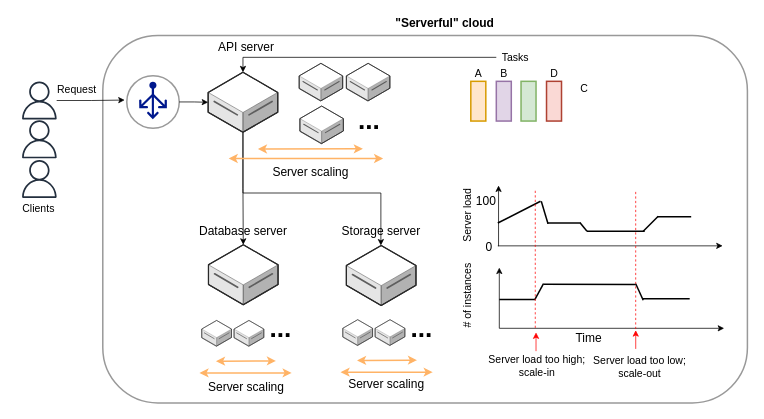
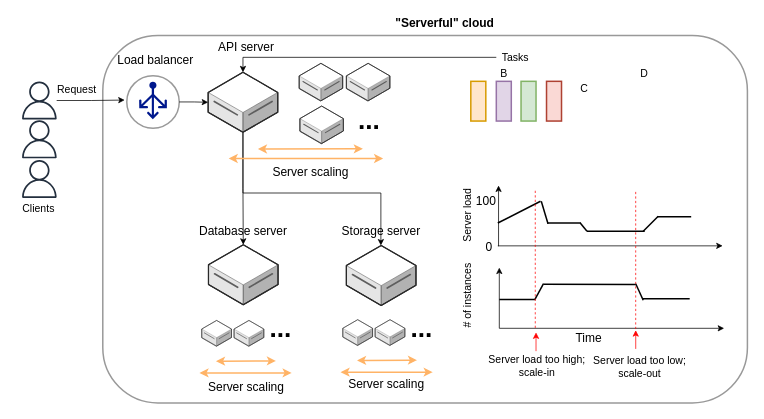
node "Load balancer": added
node "A": removed
node "D": moved (554, 74) -> (644, 74)
